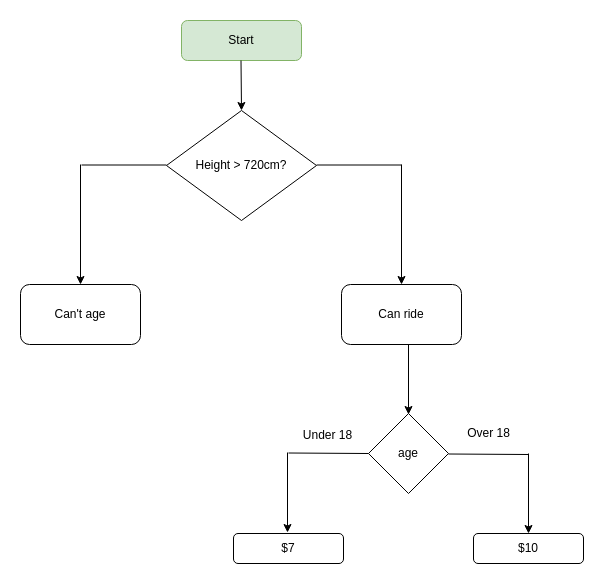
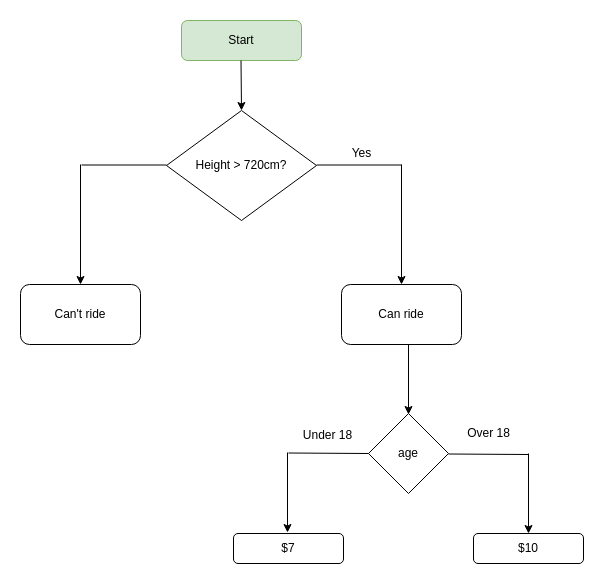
node "Yes": added
node "Can't age": label "Can't age" -> "Can't ride"
